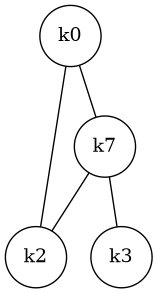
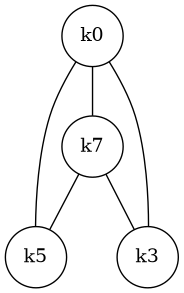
edge "k0" -- "k3": added
node "k2": label "k2" -> "k5"
